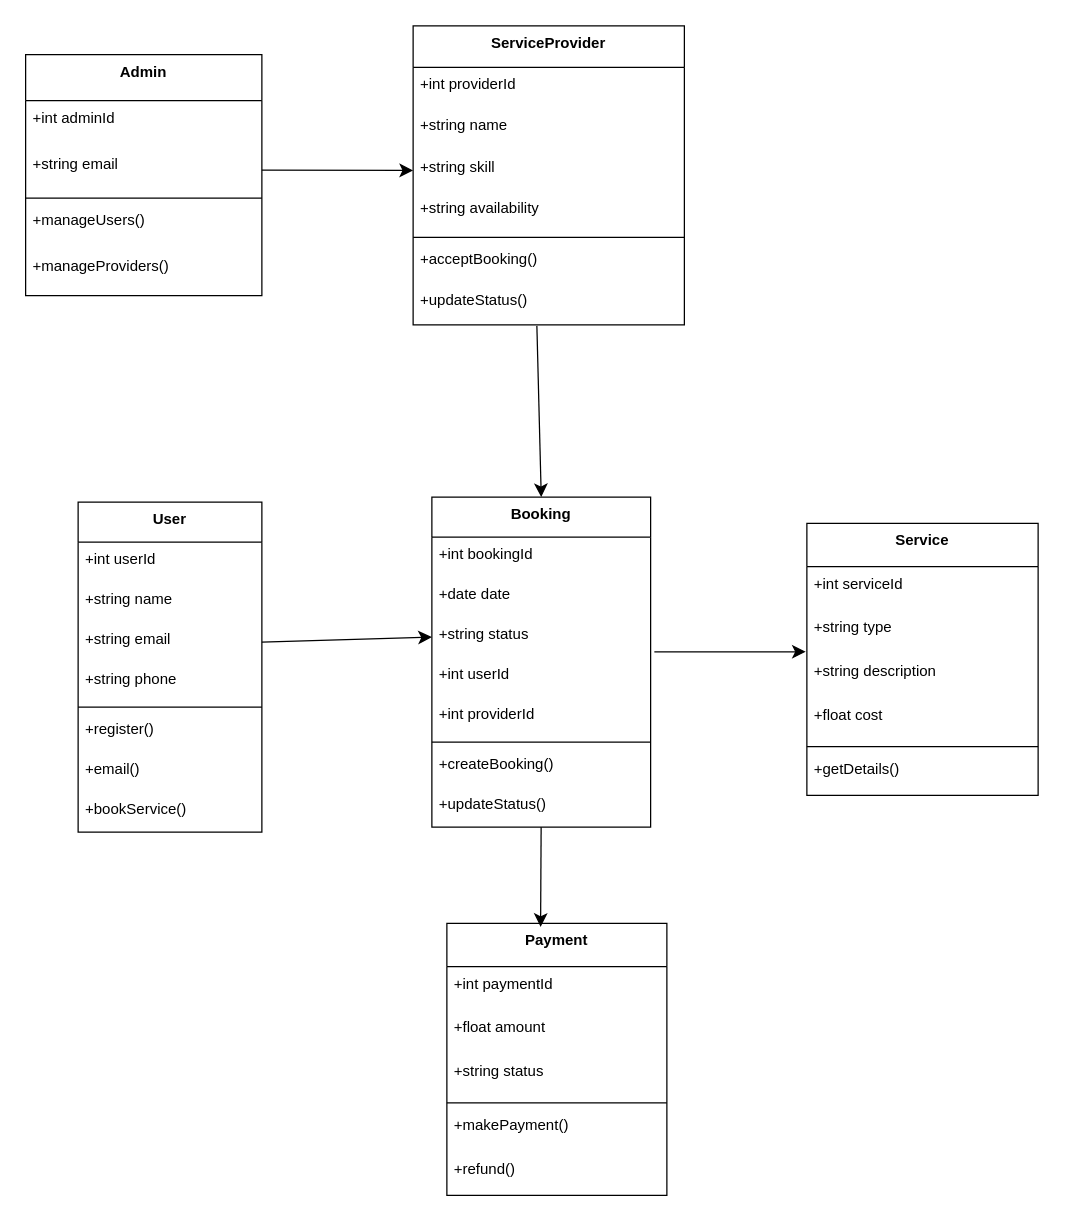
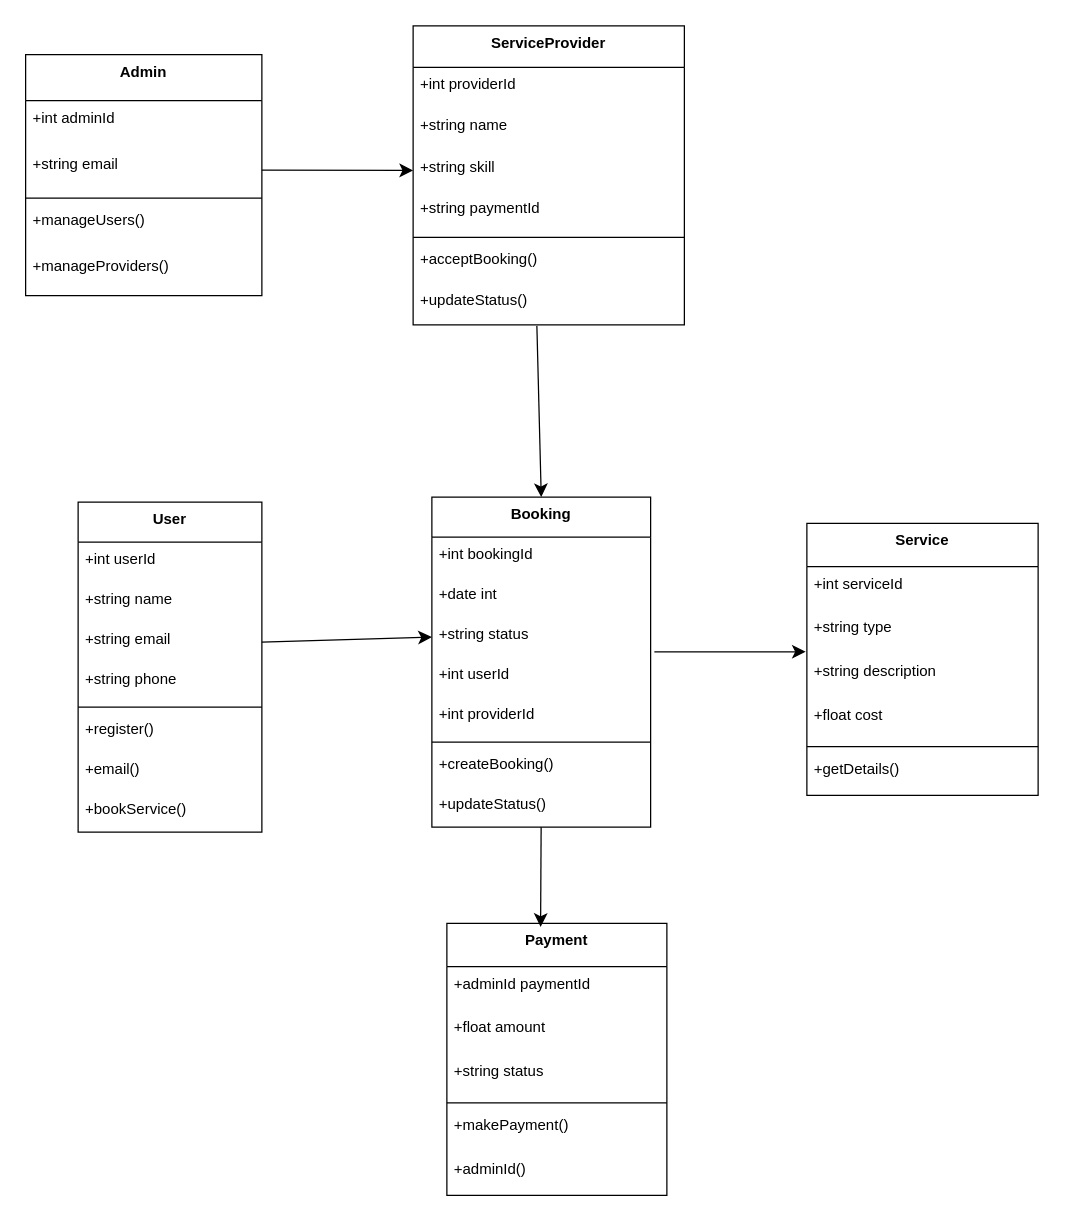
node "+string availability": label "+string availability" -> "+string paymentId"
node "+date date": label "+date date" -> "+date int"
node "+int paymentId": label "+int paymentId" -> "+adminId paymentId"
node "+refund()": label "+refund()" -> "+adminId()"
